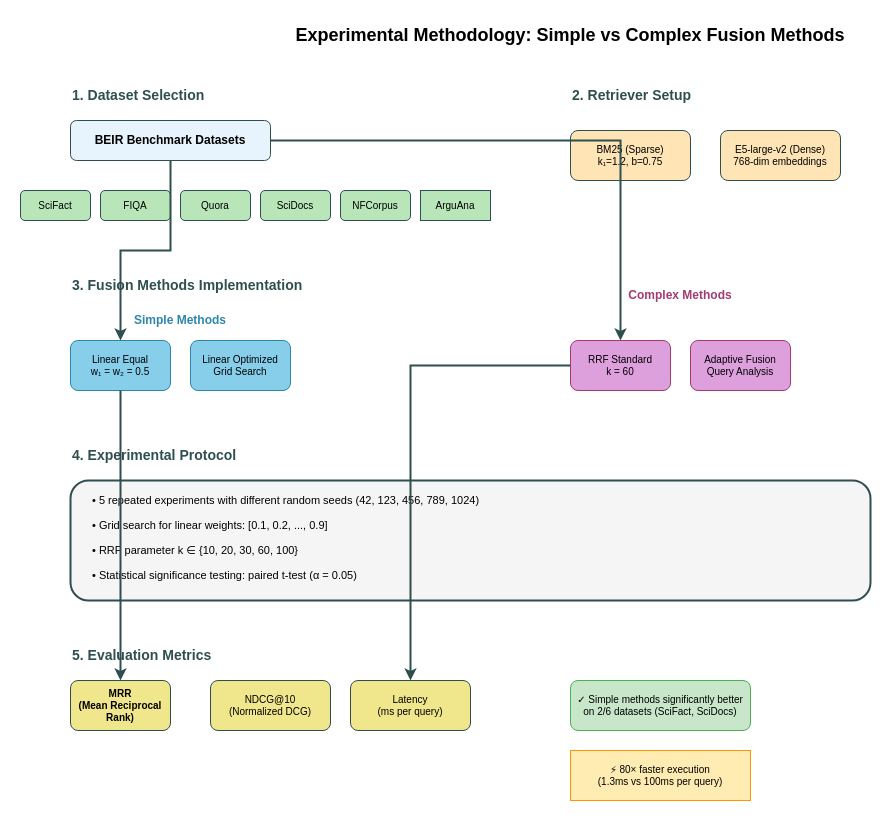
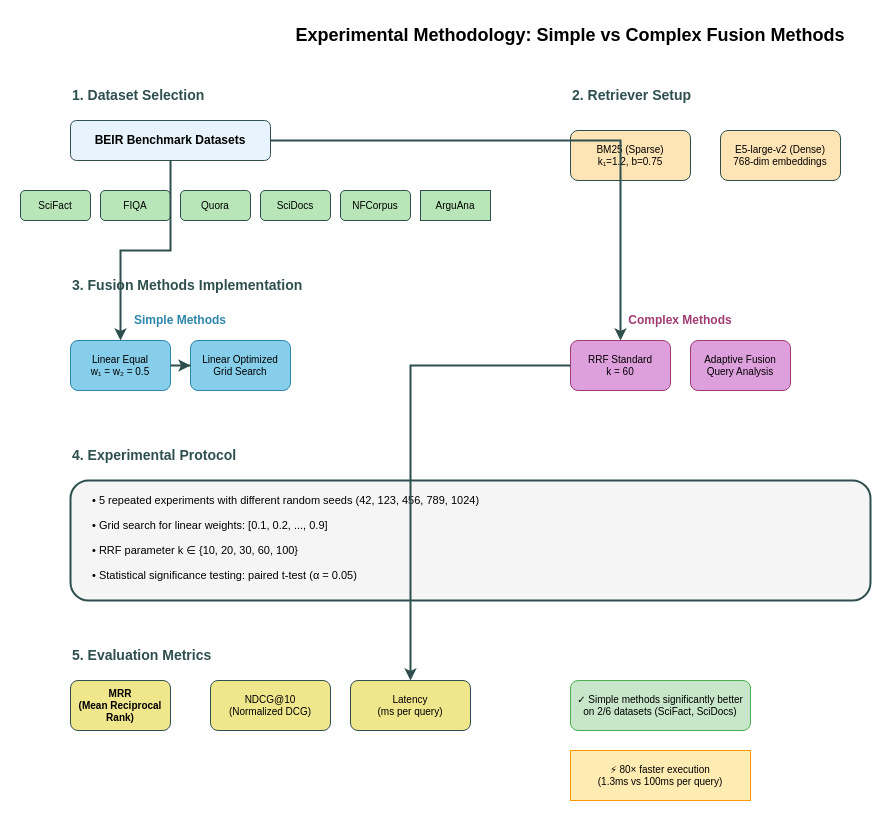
node "Complex Methods": moved (681, 296) -> (681, 321)
edge "Linear Equal w₁ = w₂ = 0.5" -> "MRR (Mean Reciprocal Rank)": now "Linear Equal w₁ = w₂ = 0.5" -> "Linear Optimized Grid Search"
